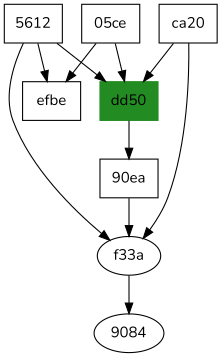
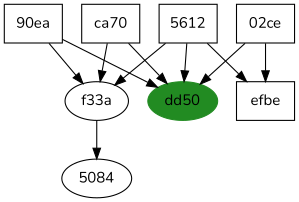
node "05ce": label "05ce" -> "02ce"
node "ca20": label "ca20" -> "ca70"
node "dd50": shape box -> ellipse
edge "dd50" -> "90ea": reversed
node "9084": label "9084" -> "5084"
